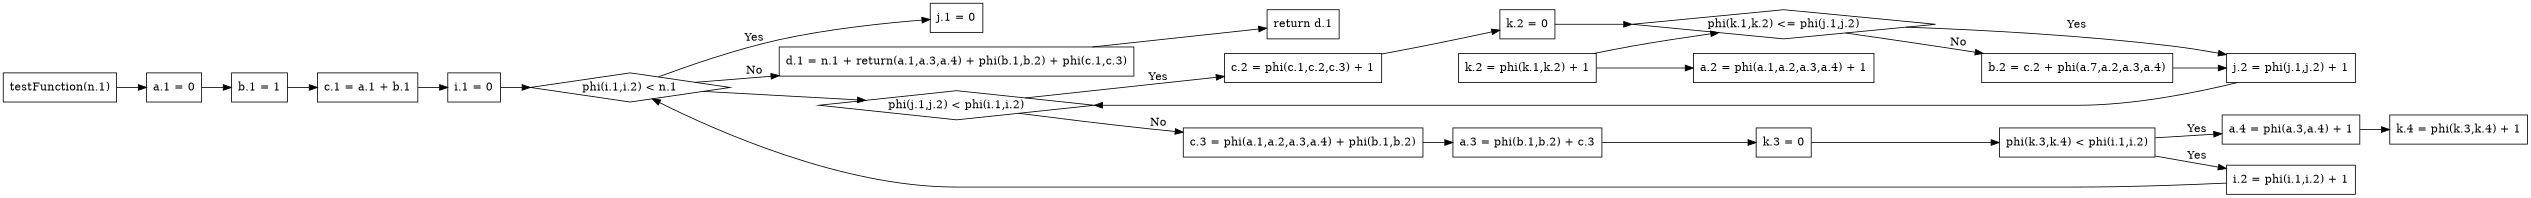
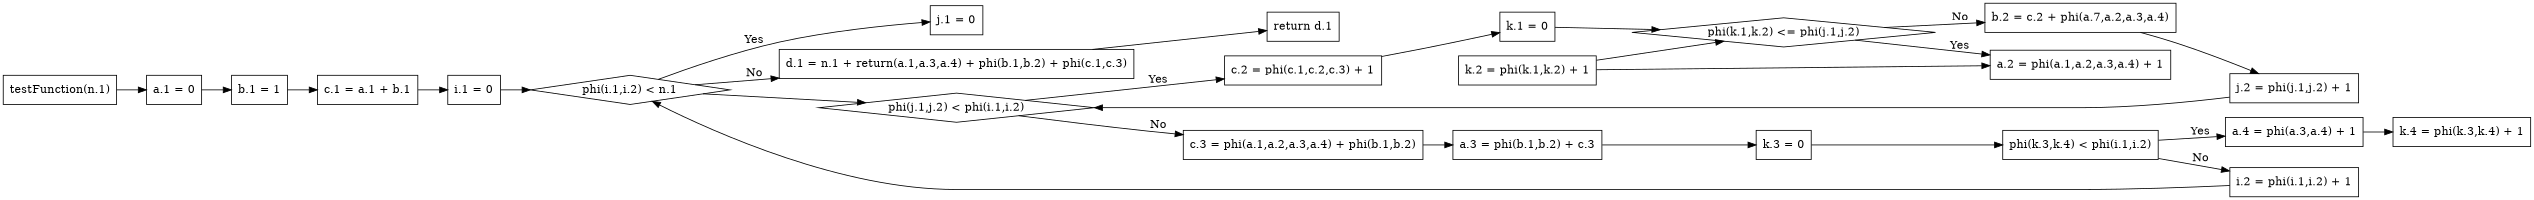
node "k.2 = 0": label "k.2 = 0" -> "k.1 = 0"
edge "phi(k.1,k.2) <= phi(j.1,j.2)" -> "j.2 = phi(j.1,j.2) + 1": now "phi(k.1,k.2) <= phi(j.1,j.2)" -> "a.2 = phi(a.1,a.2,a.3,a.4) + 1"
edge "phi(k.3,k.4) < phi(i.1,i.2)" -> "i.2 = phi(i.1,i.2) + 1": label "Yes" -> "No"
